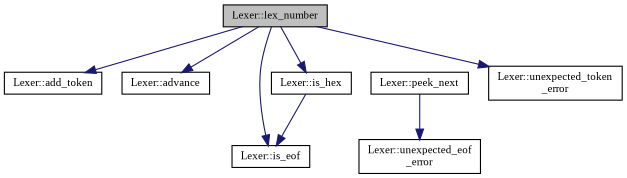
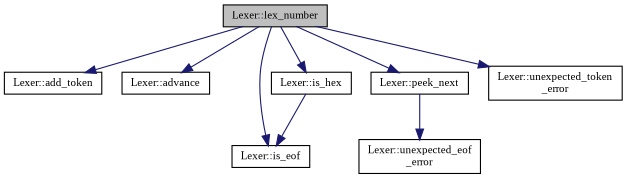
edge "Lexer::lex_number" -> "Lexer::peek_next": added
